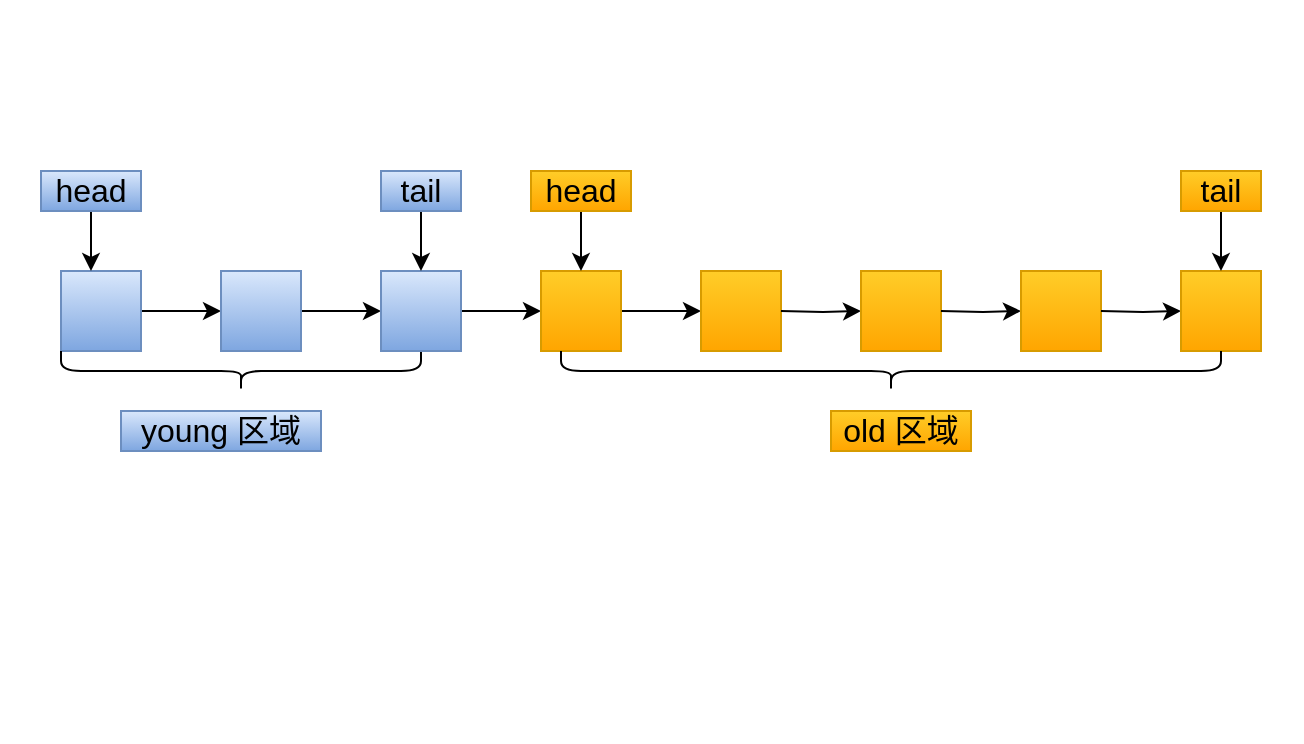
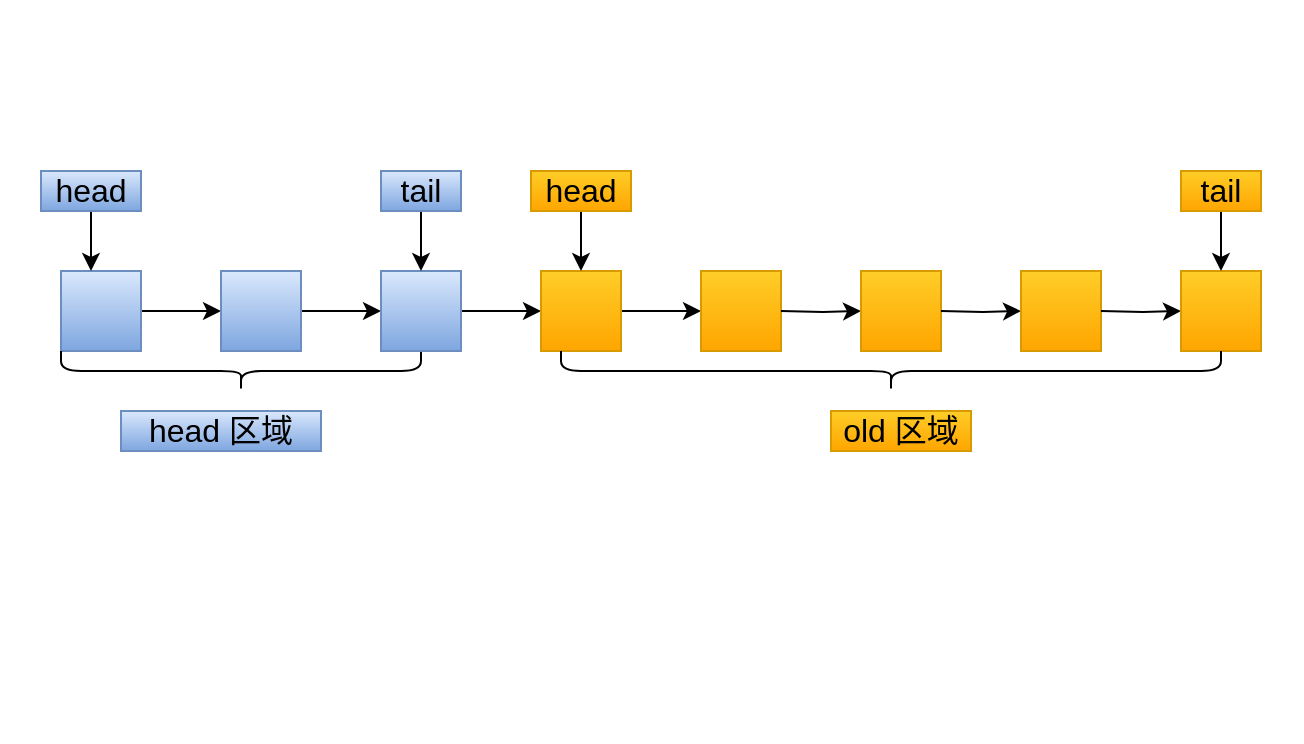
node "young 区域": label "young 区域" -> "head 区域"
